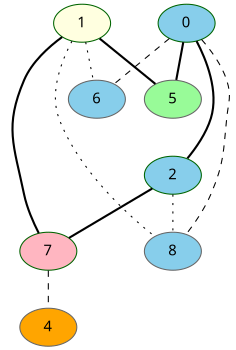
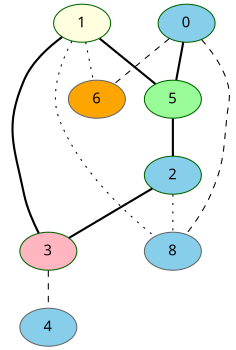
node "6": fillcolor skyblue -> orange
node "5": color gray40 -> darkgreen
edge "0" -- "2": now "5" -- "2"
node "7": label "7" -> "3"
node "4": fillcolor orange -> skyblue
